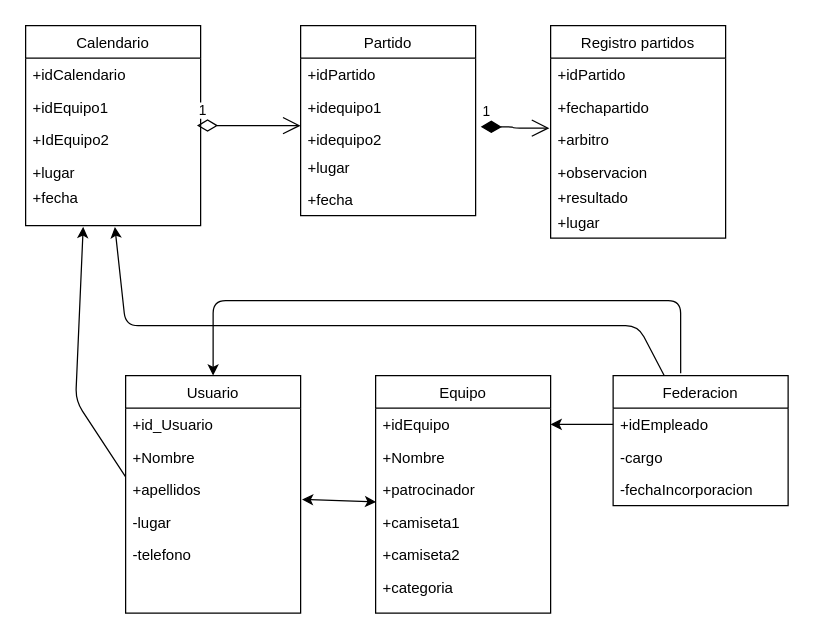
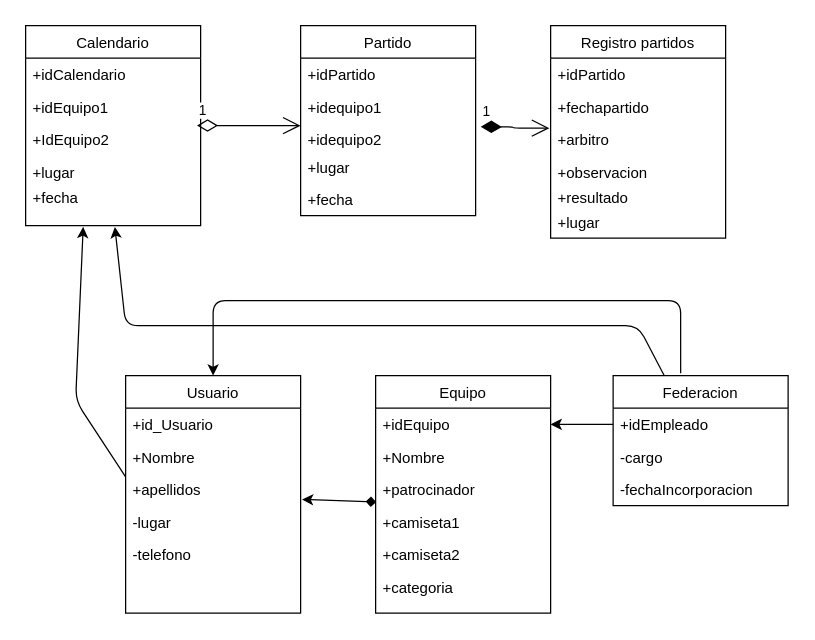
edge "+apellidos" -- "+patrocinador": arrowhead classic -> diamond
